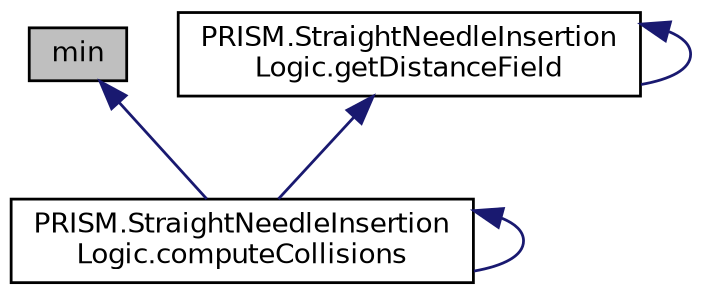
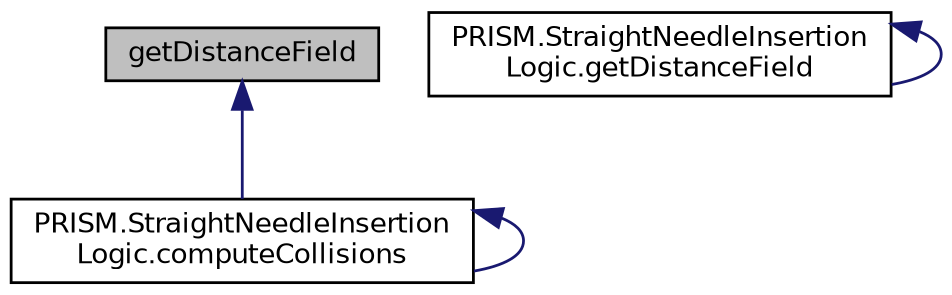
node "min": label "min" -> "getDistanceField"
edge "PRISM.StraightNeedleInsertion Logic.computeCollisions" -> "PRISM.StraightNeedleInsertion Logic.getDistanceField": removed
